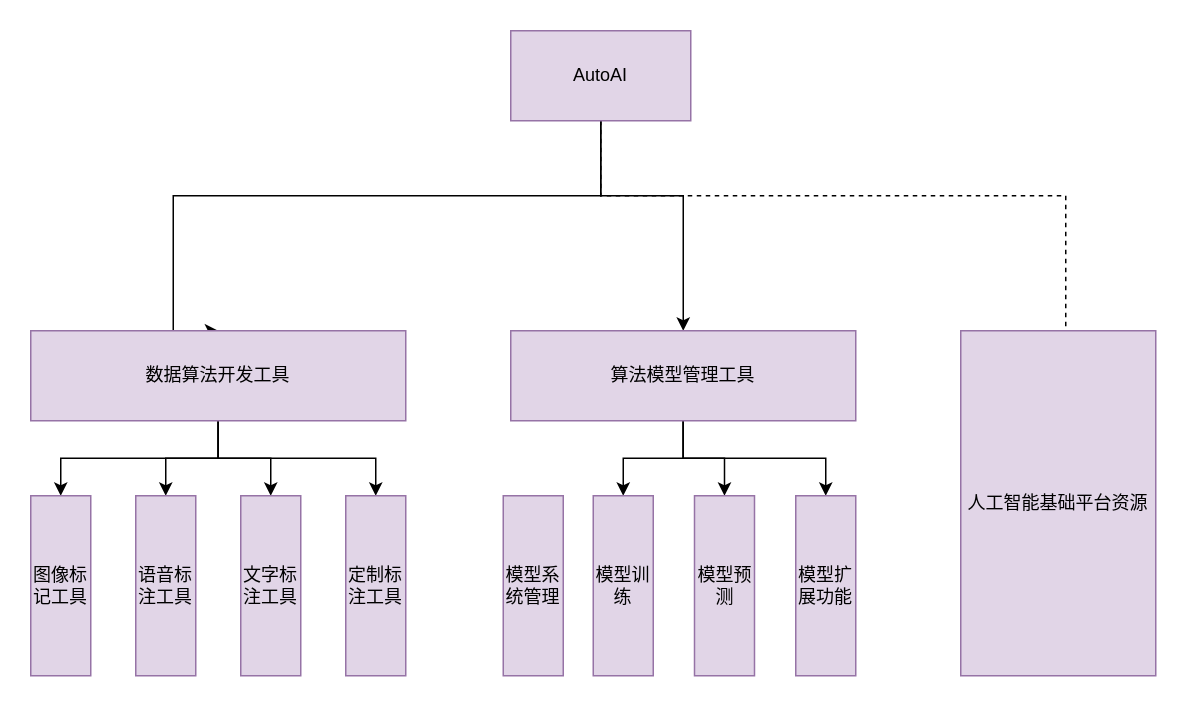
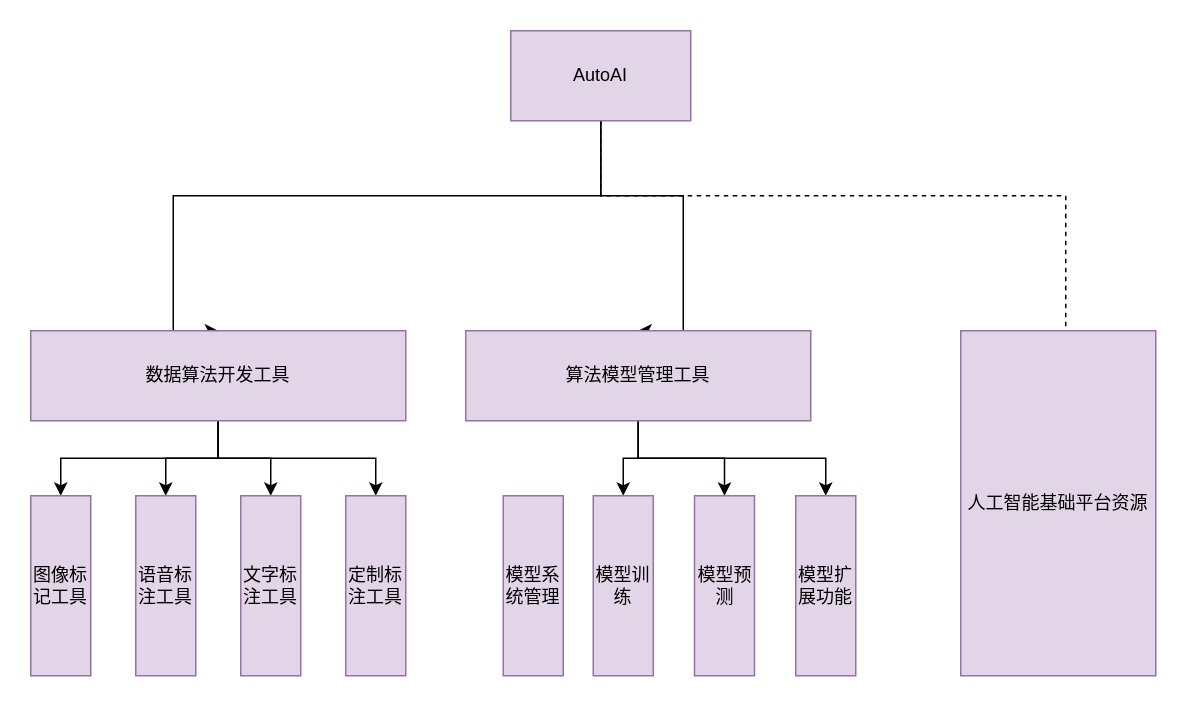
node "算法模型管理工具": moved (683, 376) -> (638, 376)
